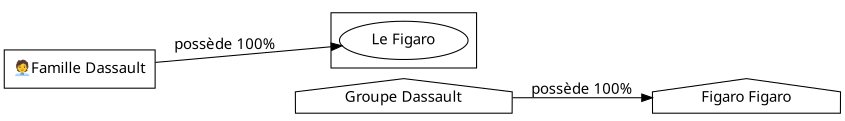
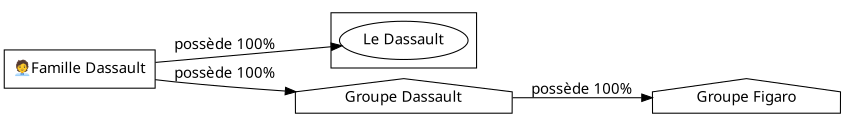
node "Le Figaro": label "Le Figaro" -> "Le Dassault"
edge "🧑‍💼Famille Dassault" -> "Groupe Dassault": added, label "possède 100%"
node "Figaro Figaro": label "Figaro Figaro" -> "Groupe Figaro"
